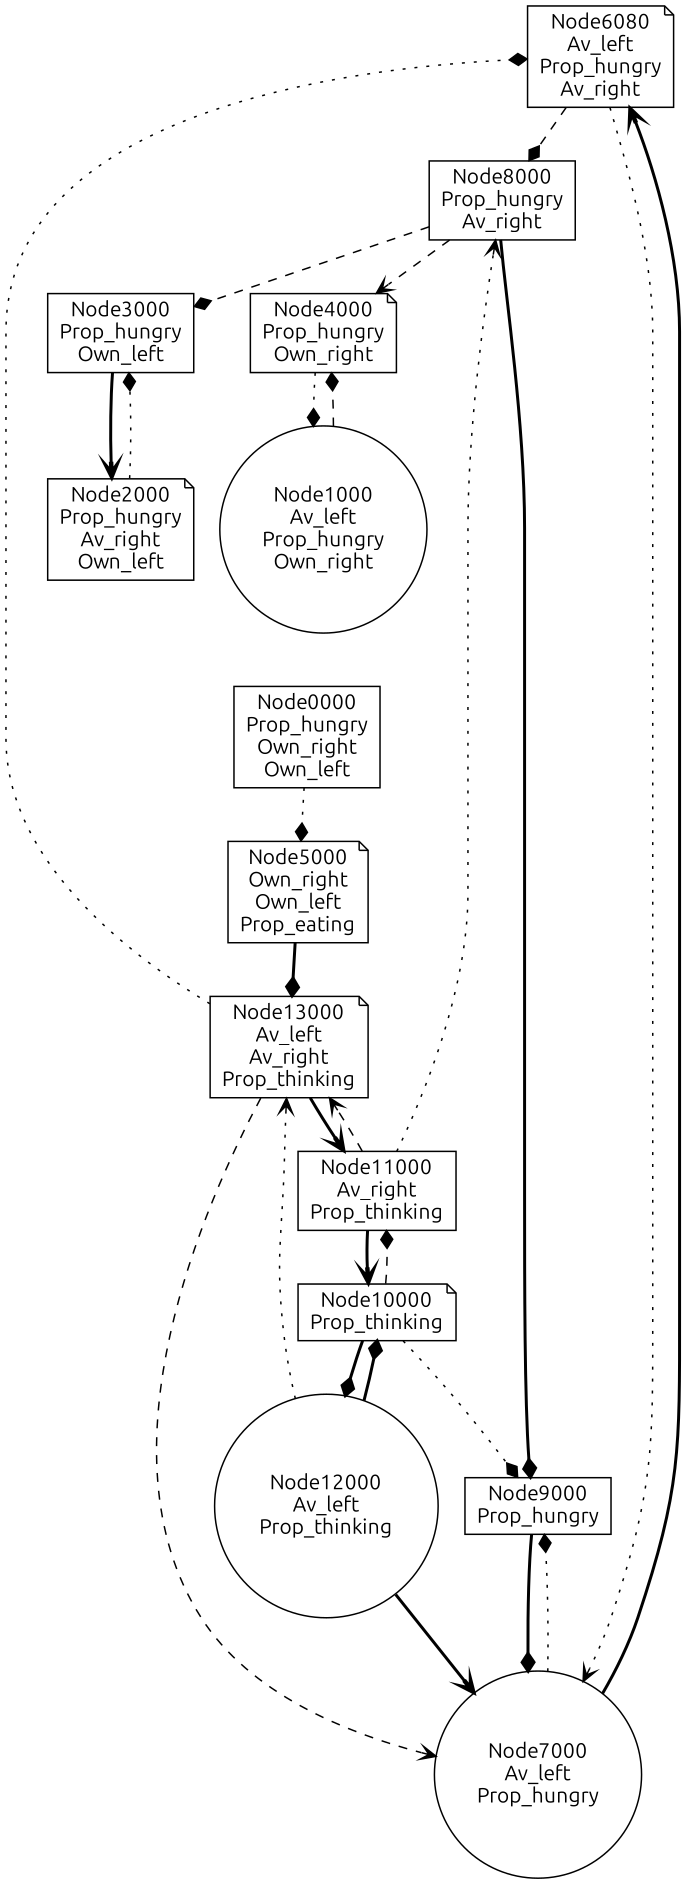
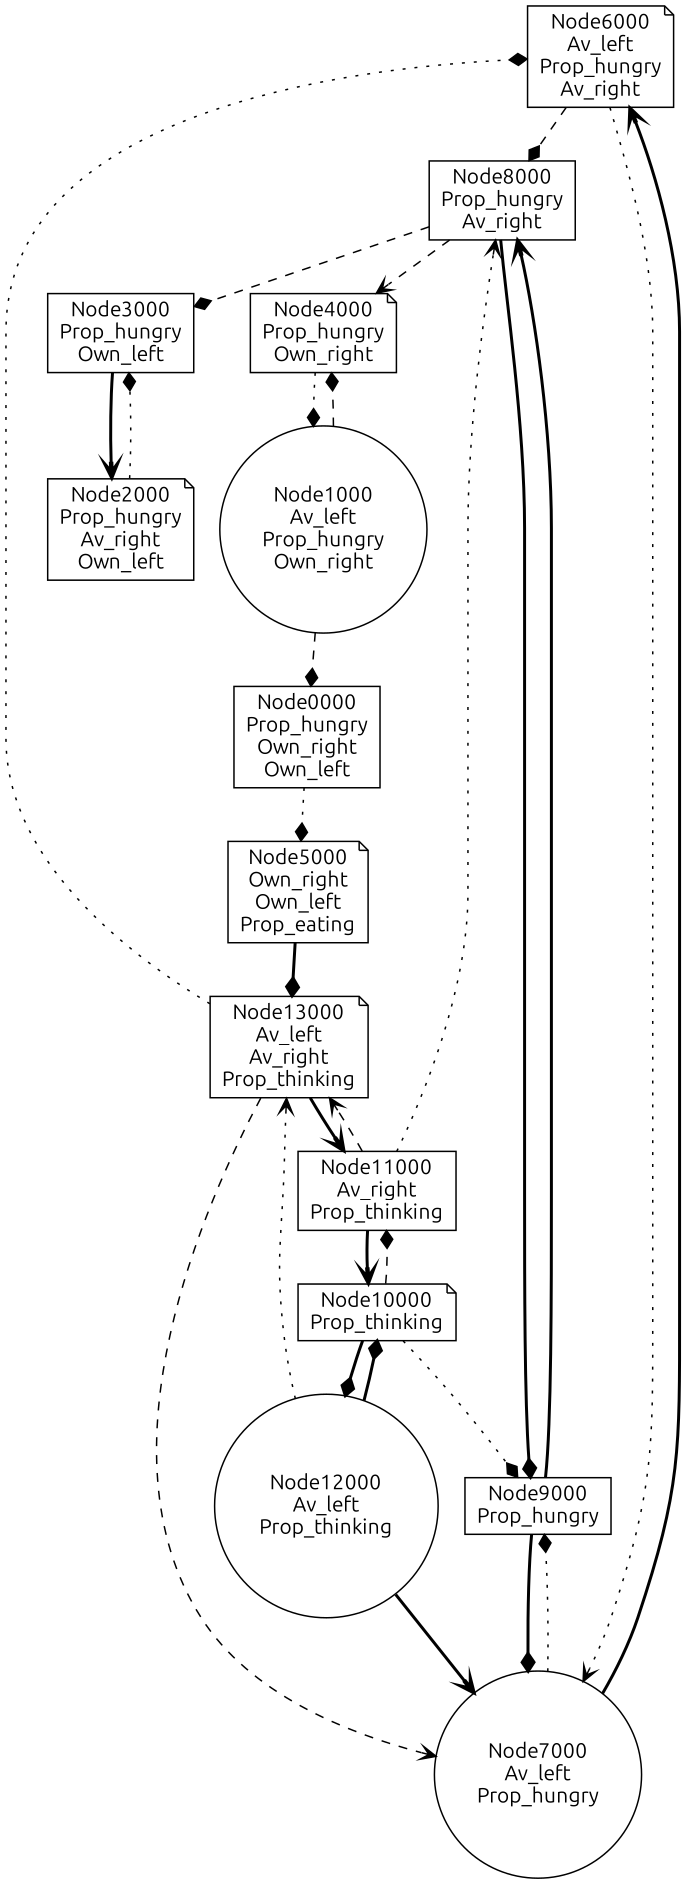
node "Node6080 Av_left Prop_hungry Av_right": label "Node6080 Av_left Prop_hungry Av_right" -> "Node6000 Av_left Prop_hungry Av_right"
edge "Node1000 Av_left Prop_hungry Own_right" -> "Node0000 Prop_hungry Own_right Own_left": added
edge "Node9000 Prop_hungry" -> "Node8000 Prop_hungry Av_right": added
